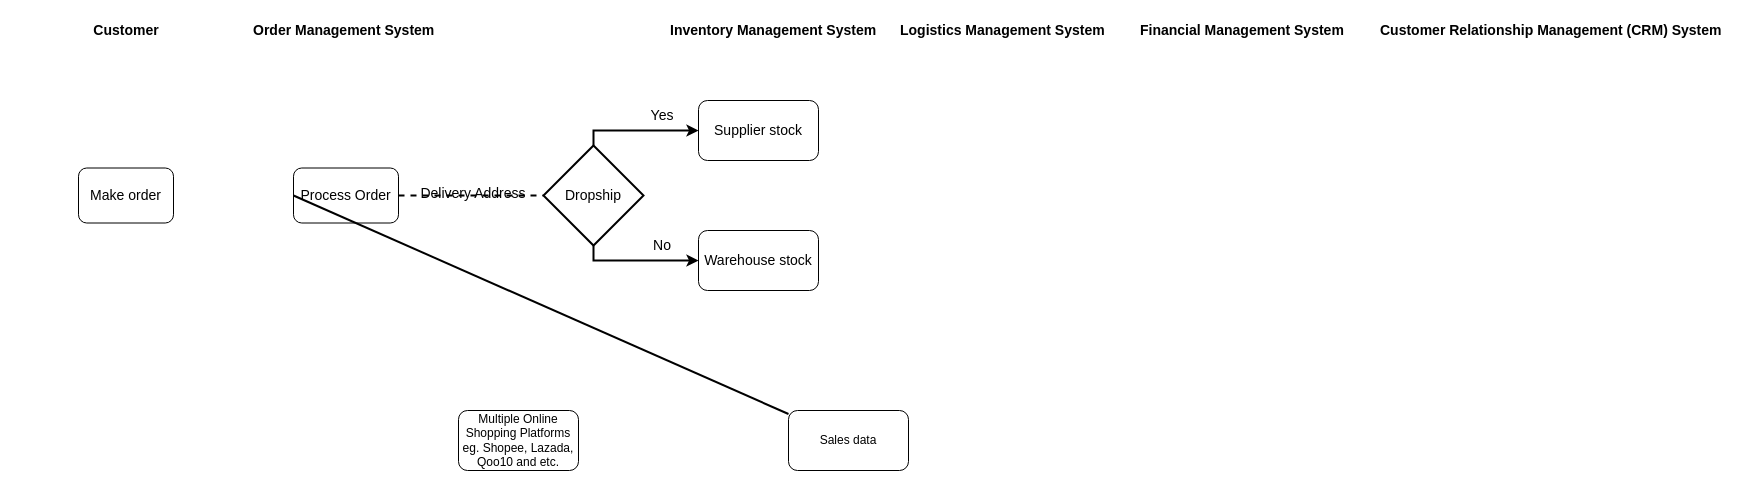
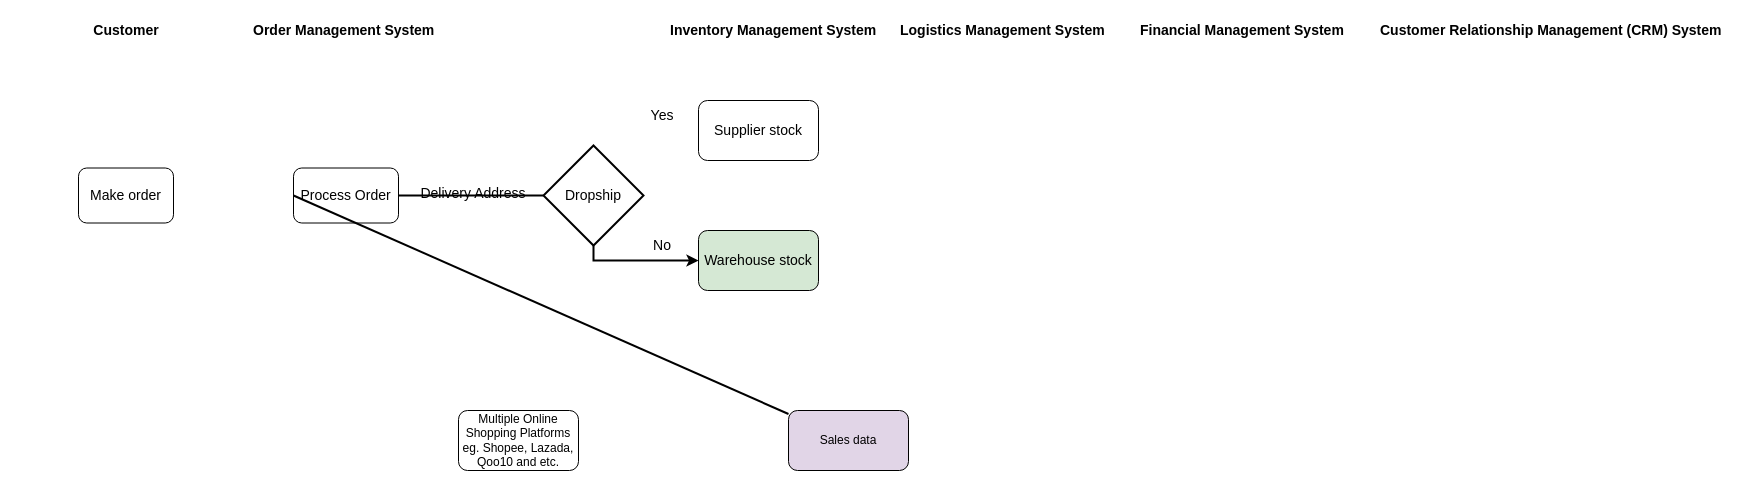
edge "Dropship" -> "Supplier stock": removed
edge "Process Order" -- "Dropship": style dashed -> solid
node "Warehouse stock": fillcolor #ffffff -> #d5e8d4
node "Sales data": fillcolor #ffffff -> #e1d5e7
